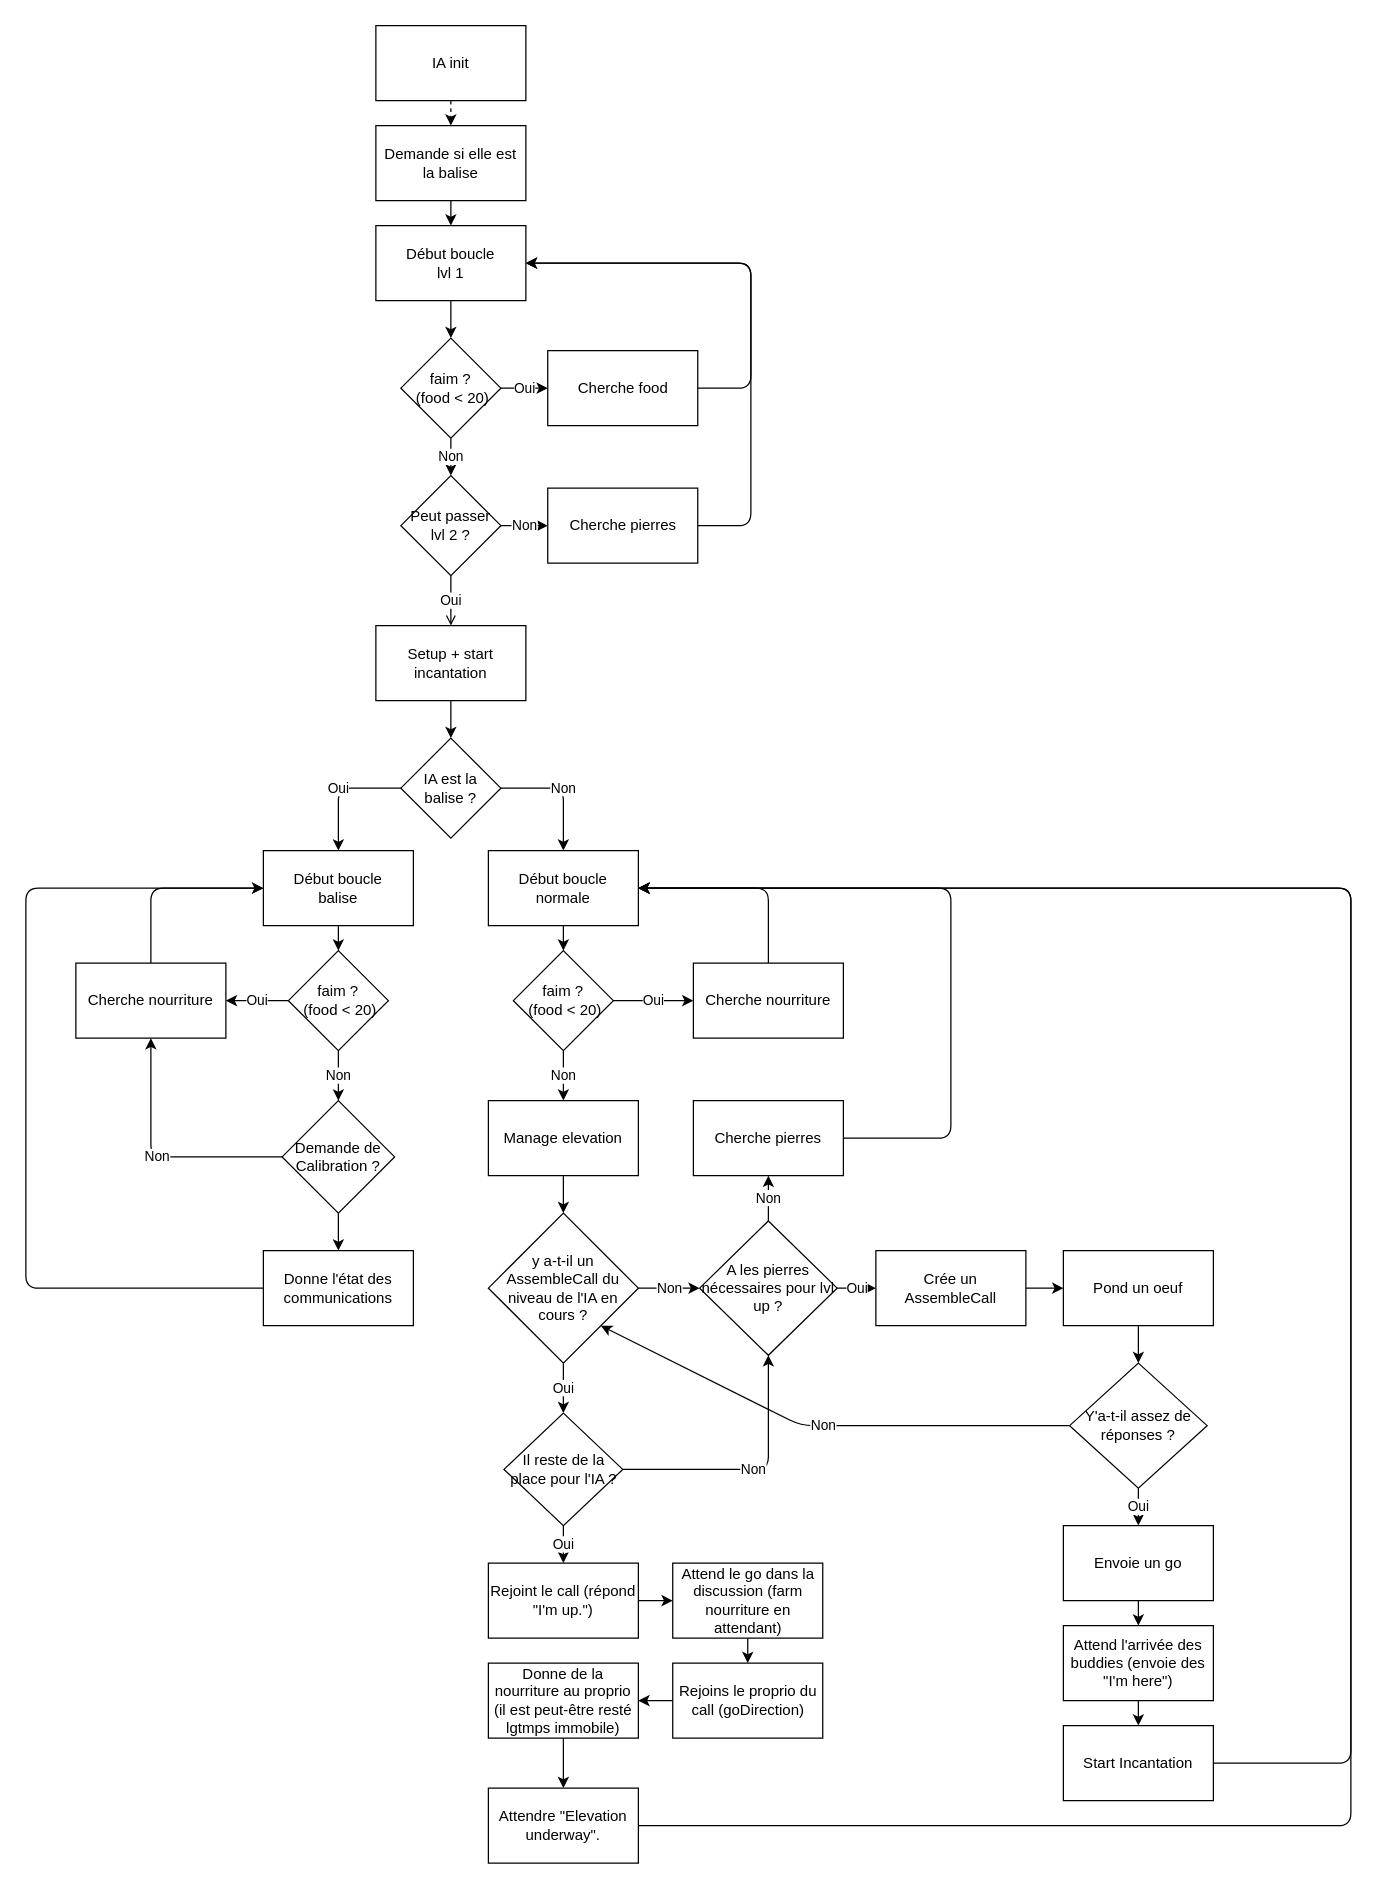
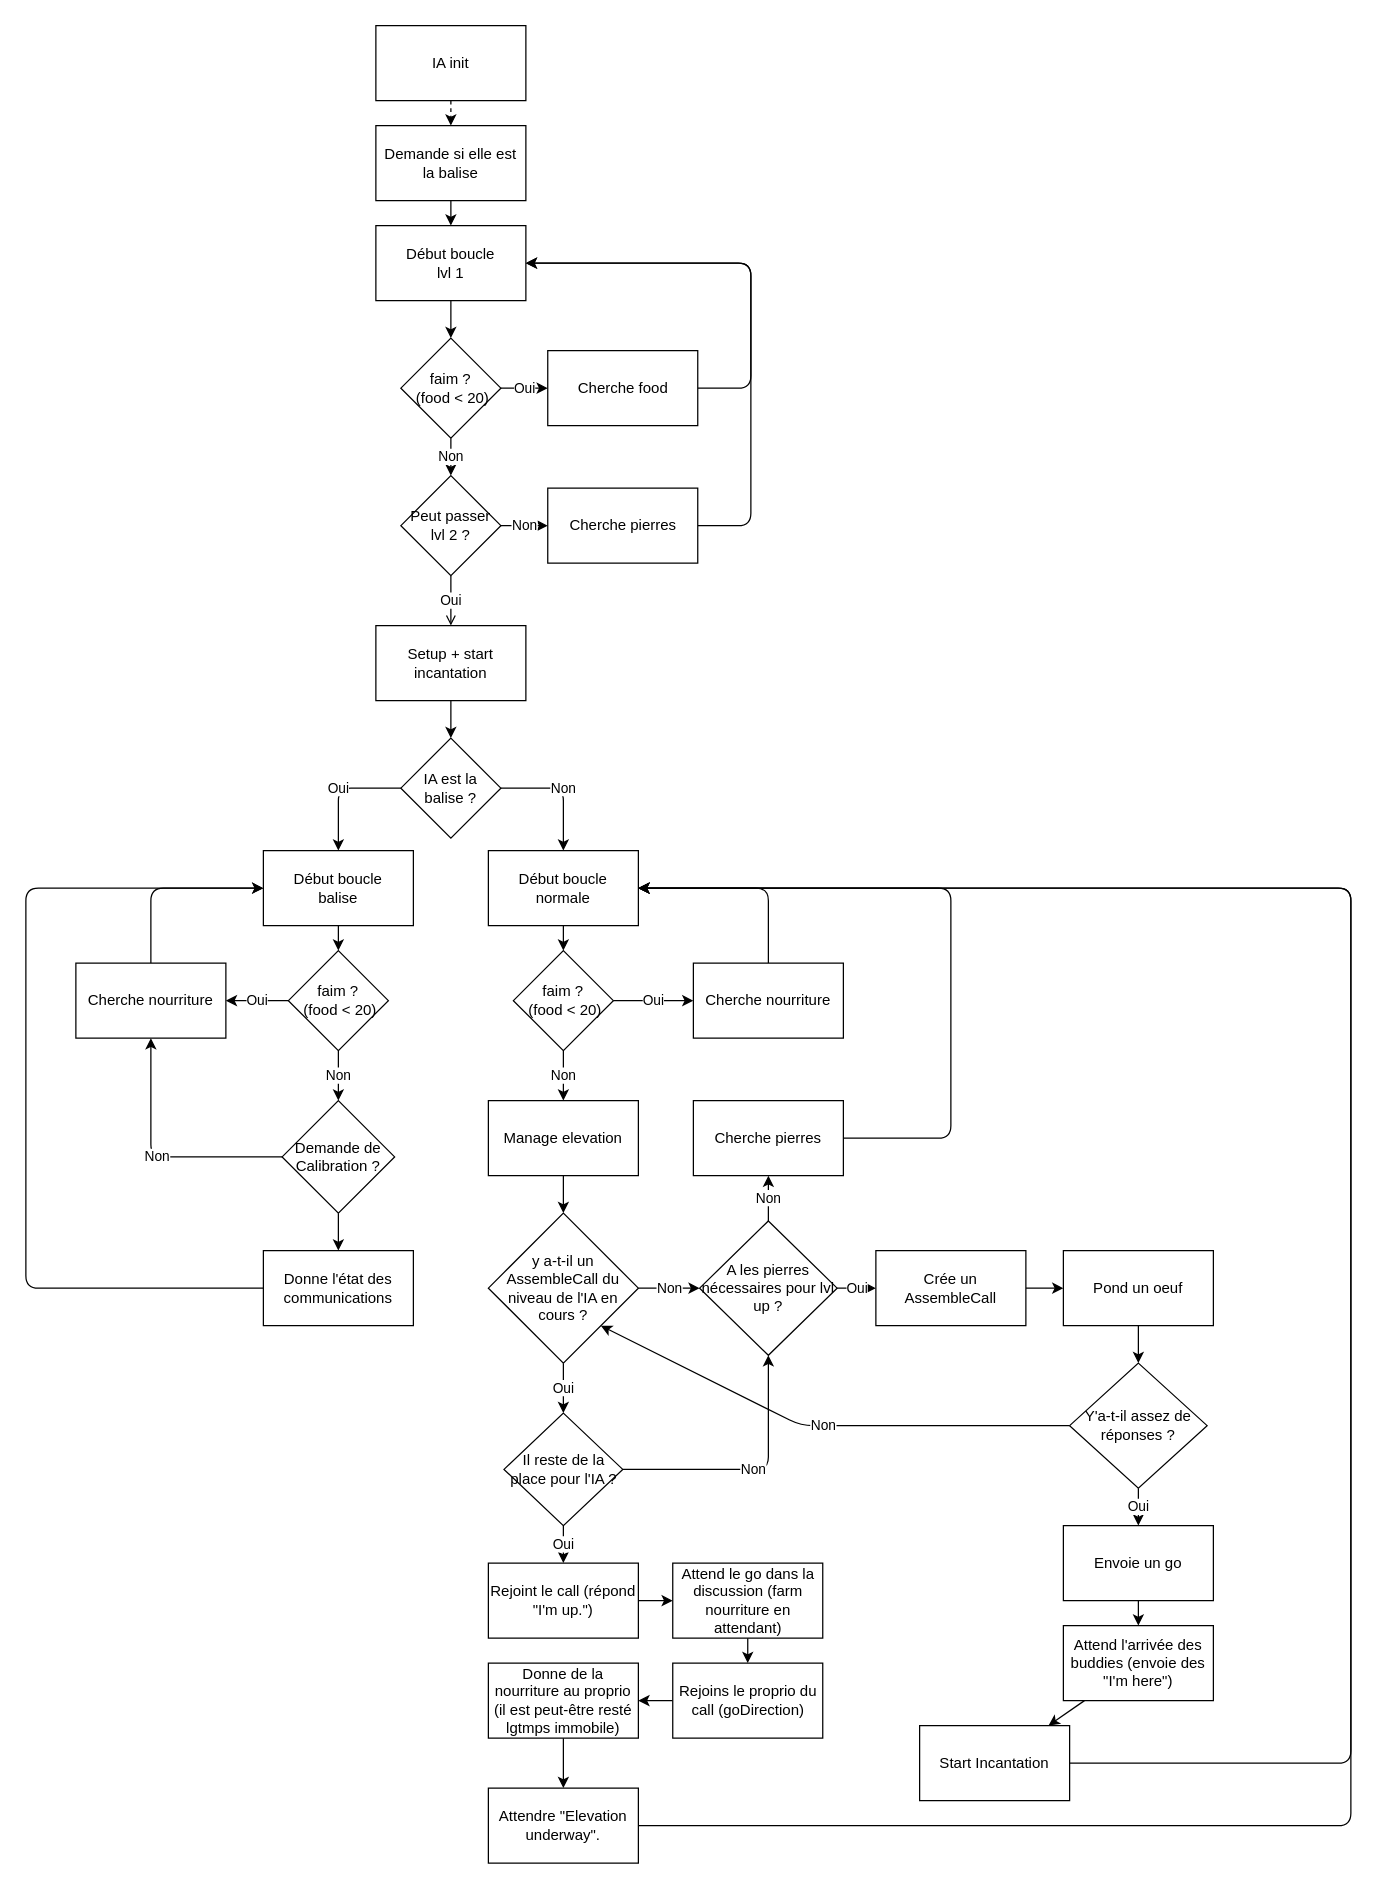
node "Start Incantation": moved (1138, 1763) -> (994, 1763)
